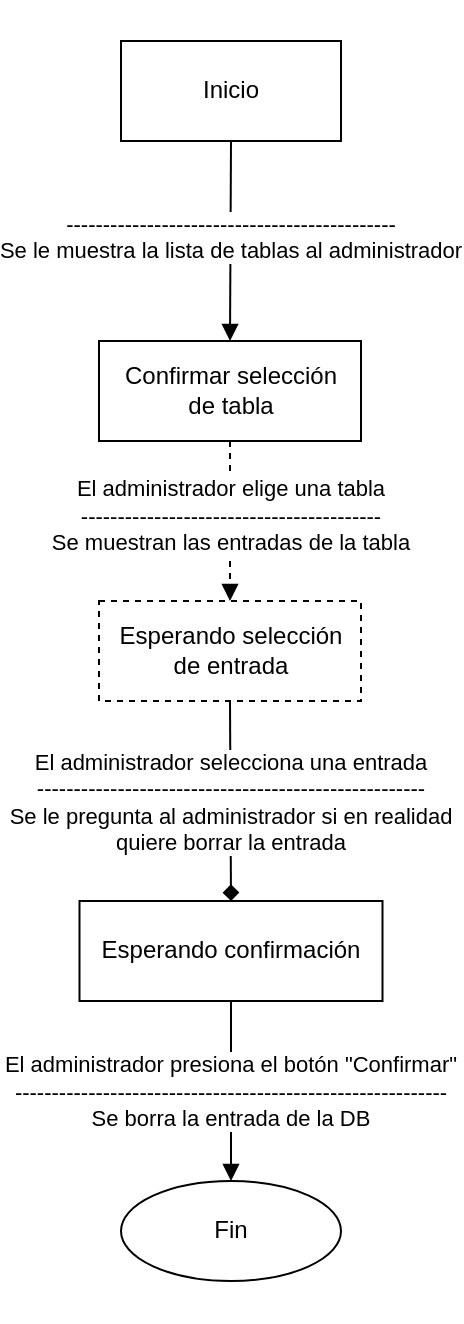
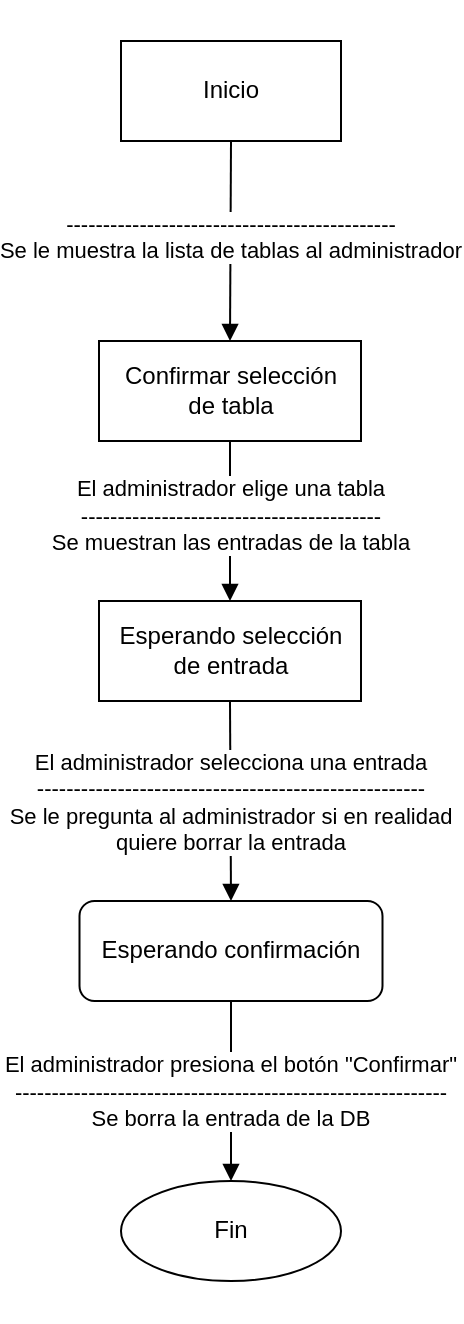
edge "Confirmar selección de tabla" -> "Esperando selección de entrada": style dashed -> solid
node "Esperando selección de entrada": style dashed -> solid
edge "Esperando selección de entrada" -> "Esperando confirmación": arrowhead diamond -> block
node "Esperando confirmación": shape rectangle -> rounded rectangle
